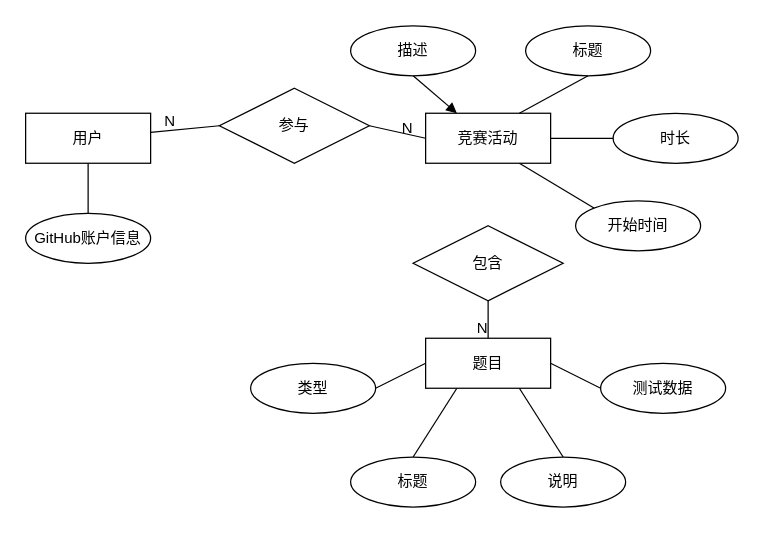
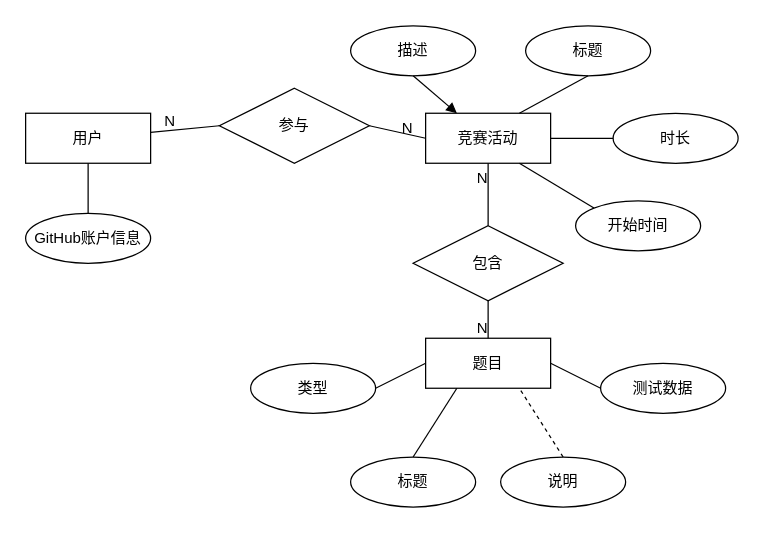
edge "竞赛活动" -- "包含": added, label "N"
edge "题目" -- "说明": style solid -> dashed
